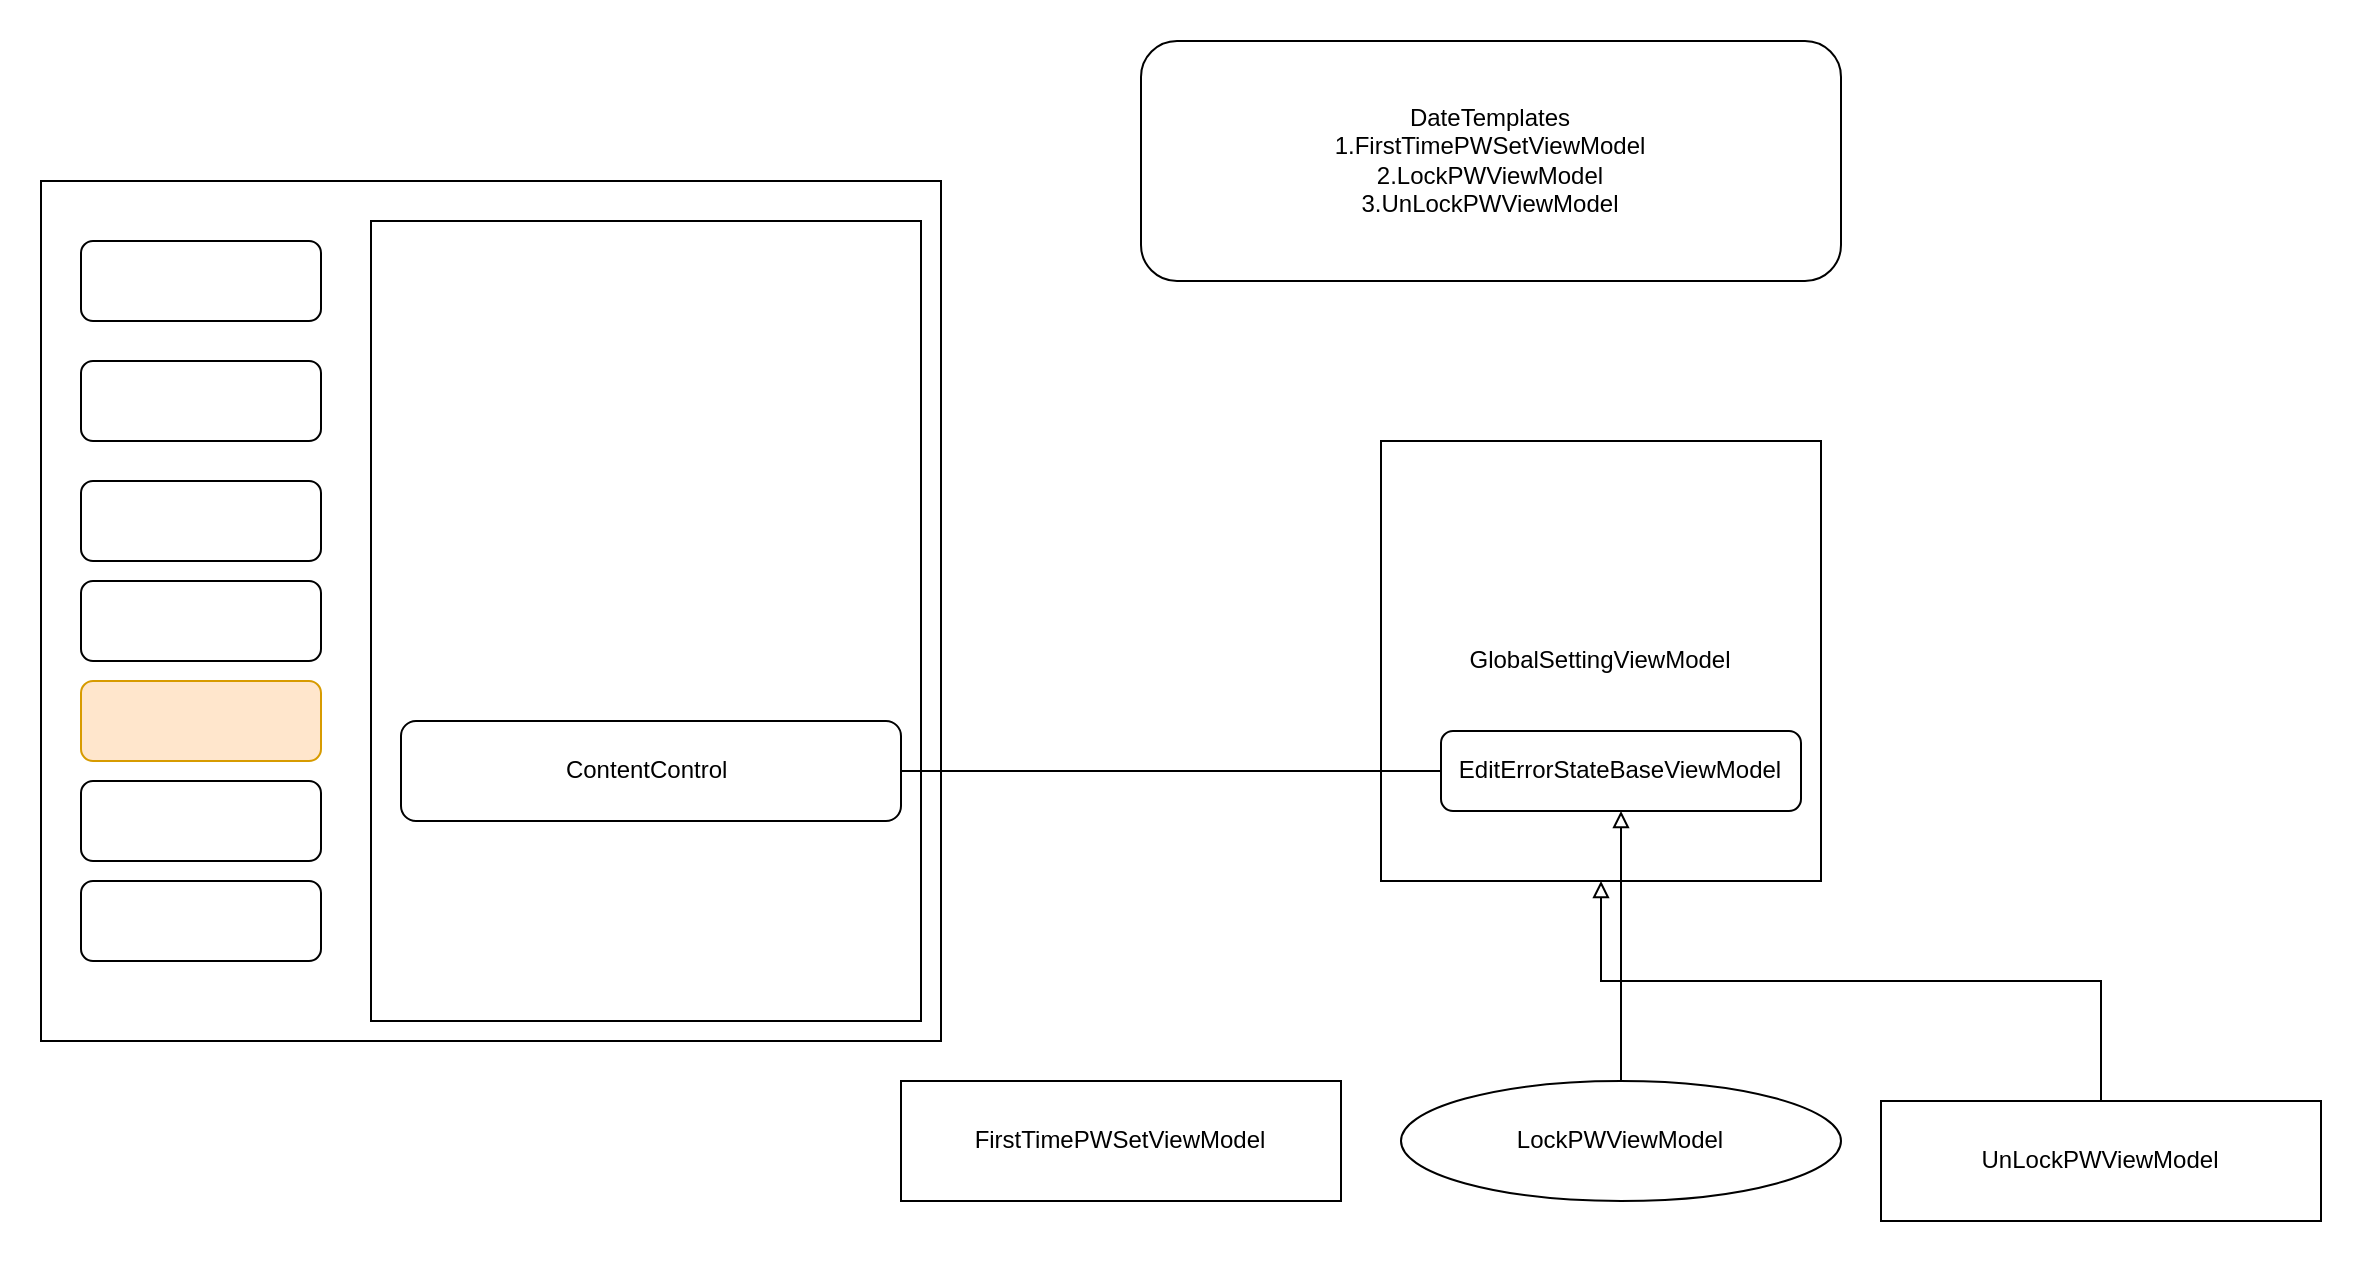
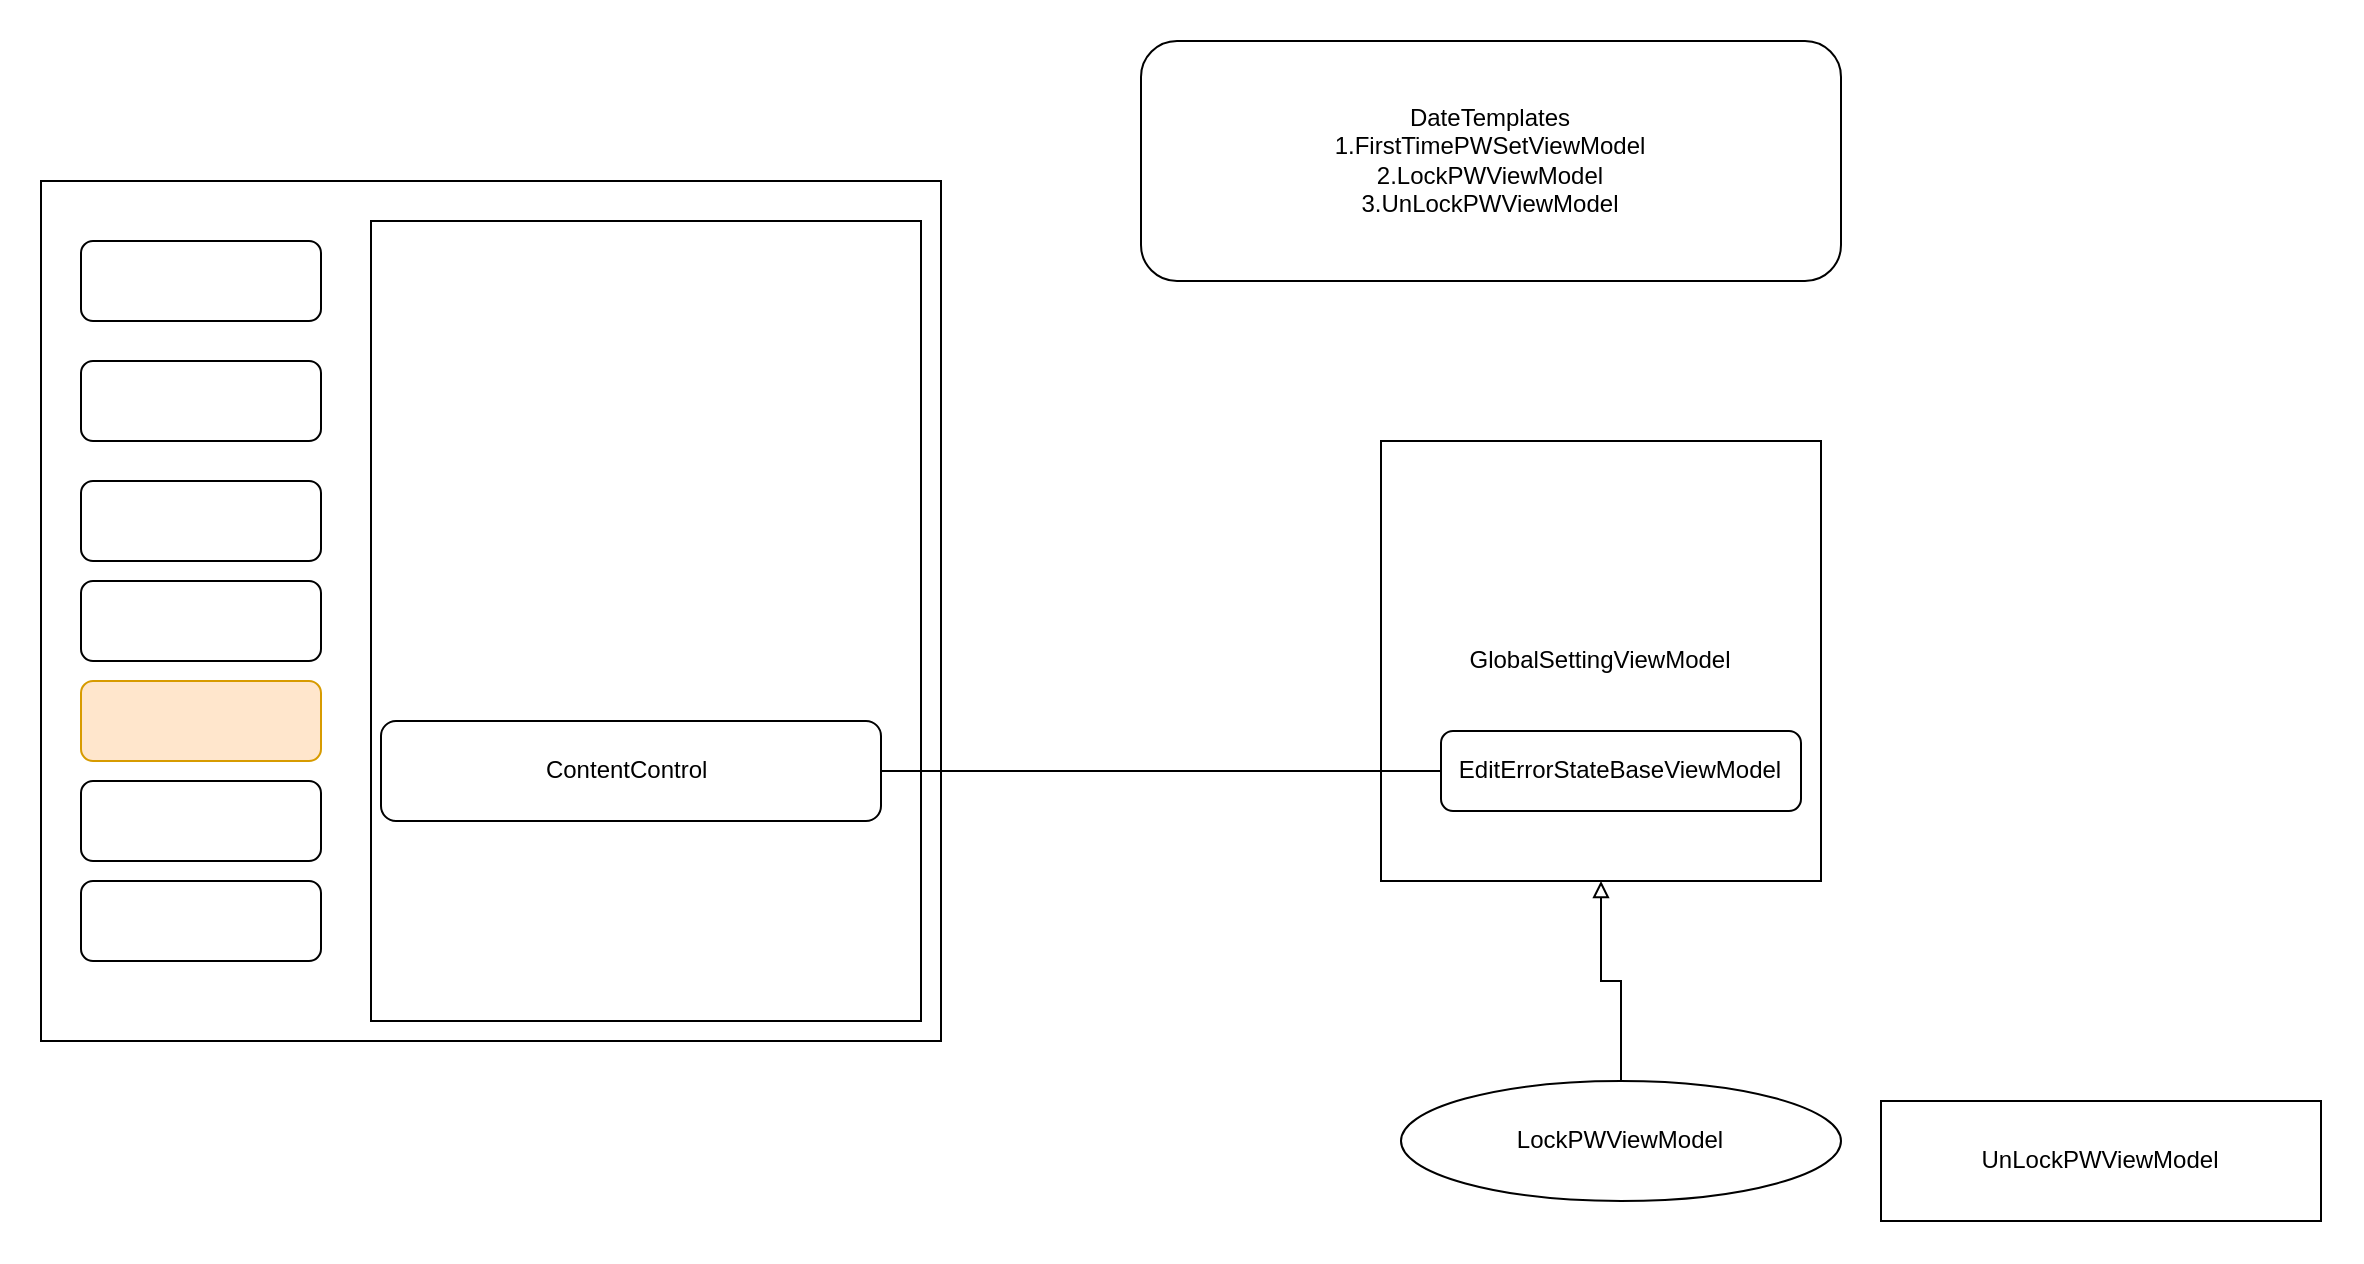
node "ContentControl": moved (651, 771) -> (631, 771)
edge "UnLockPWViewModel" -> "EditErrorStateBaseViewModel": removed
node "FirstTimePWSetViewModel": removed
